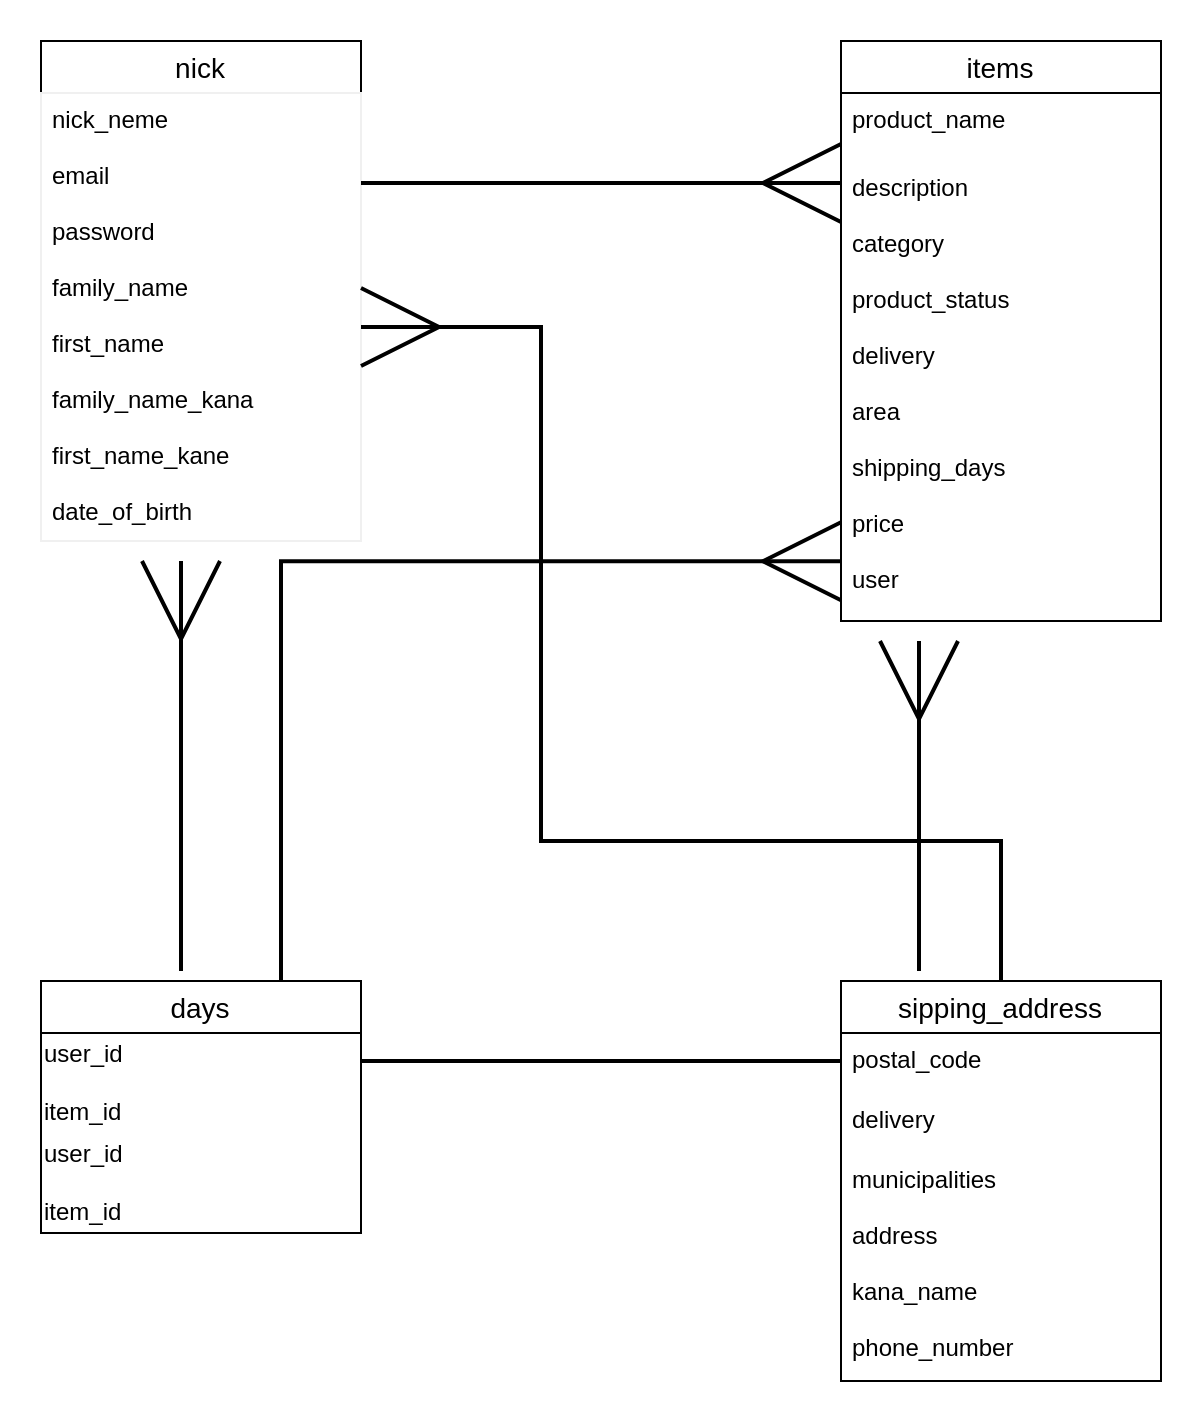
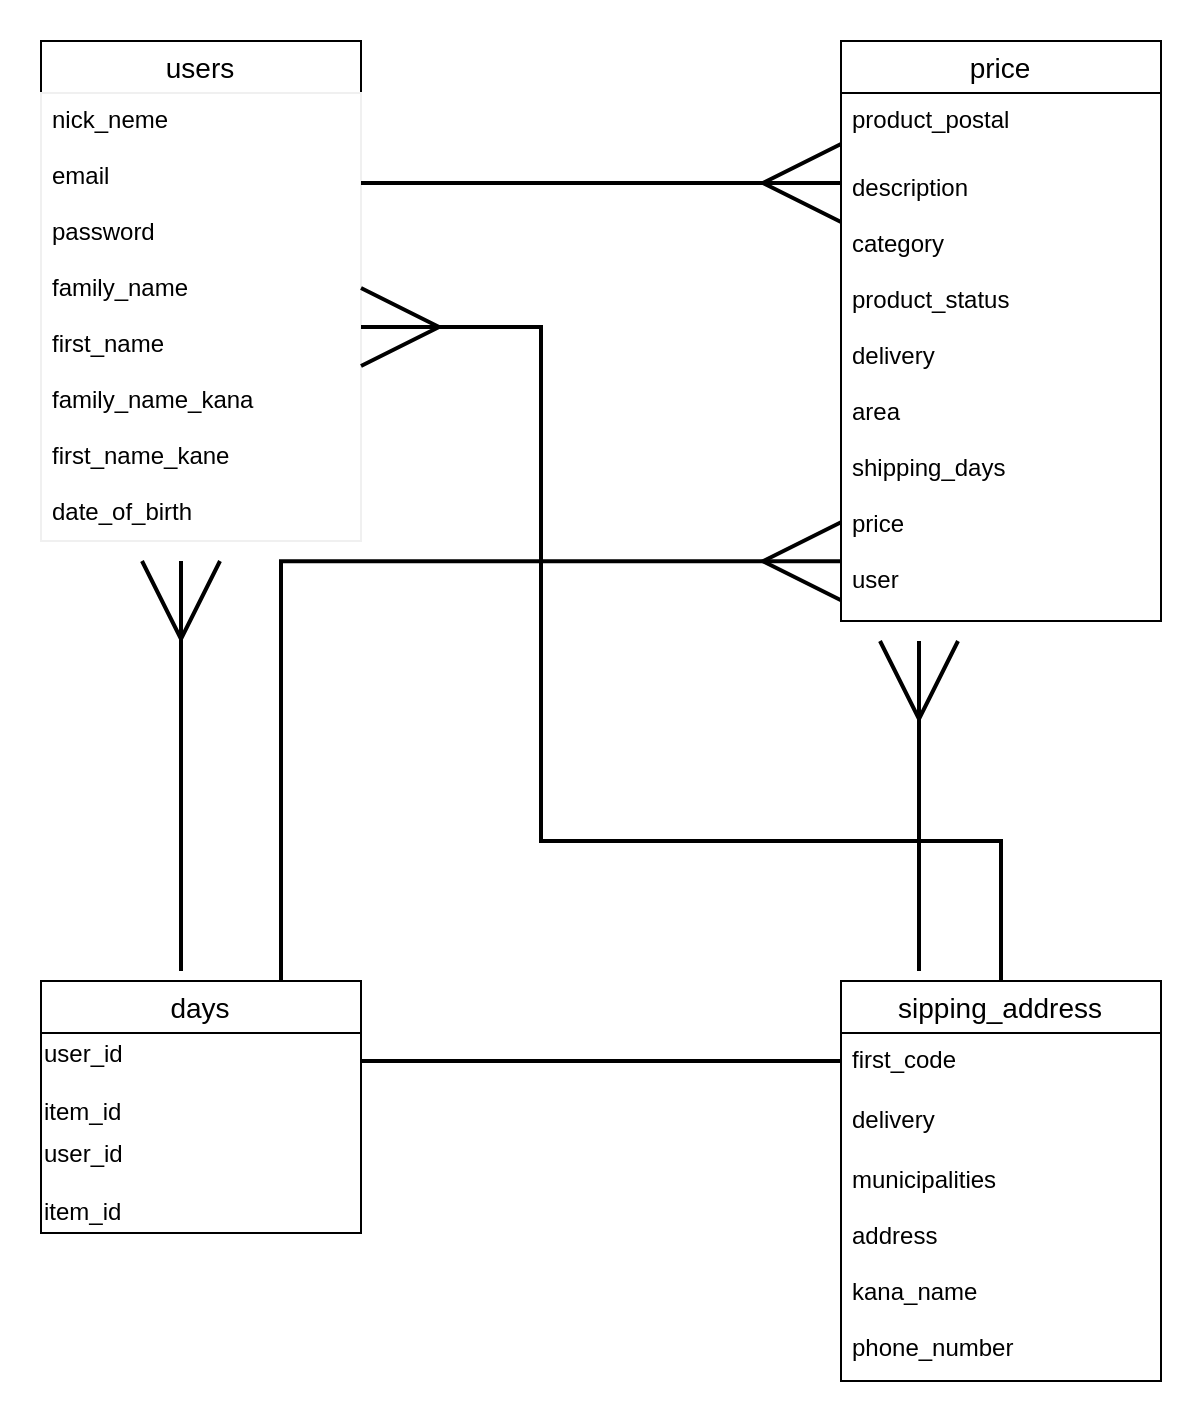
node "nick": label "nick" -> "users"
node "items": label "items" -> "price"
node "product_name": label "product_name" -> "product_postal"
node "postal_code": label "postal_code" -> "first_code"
